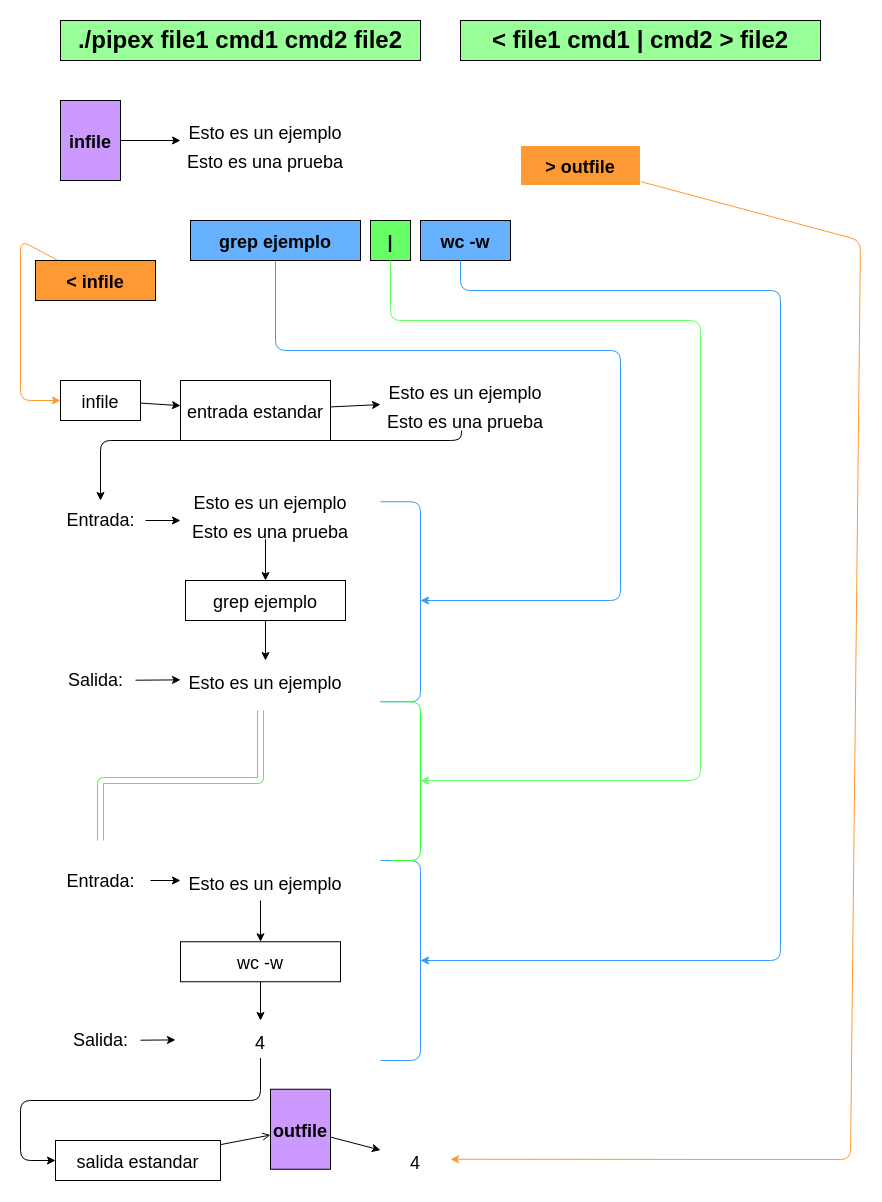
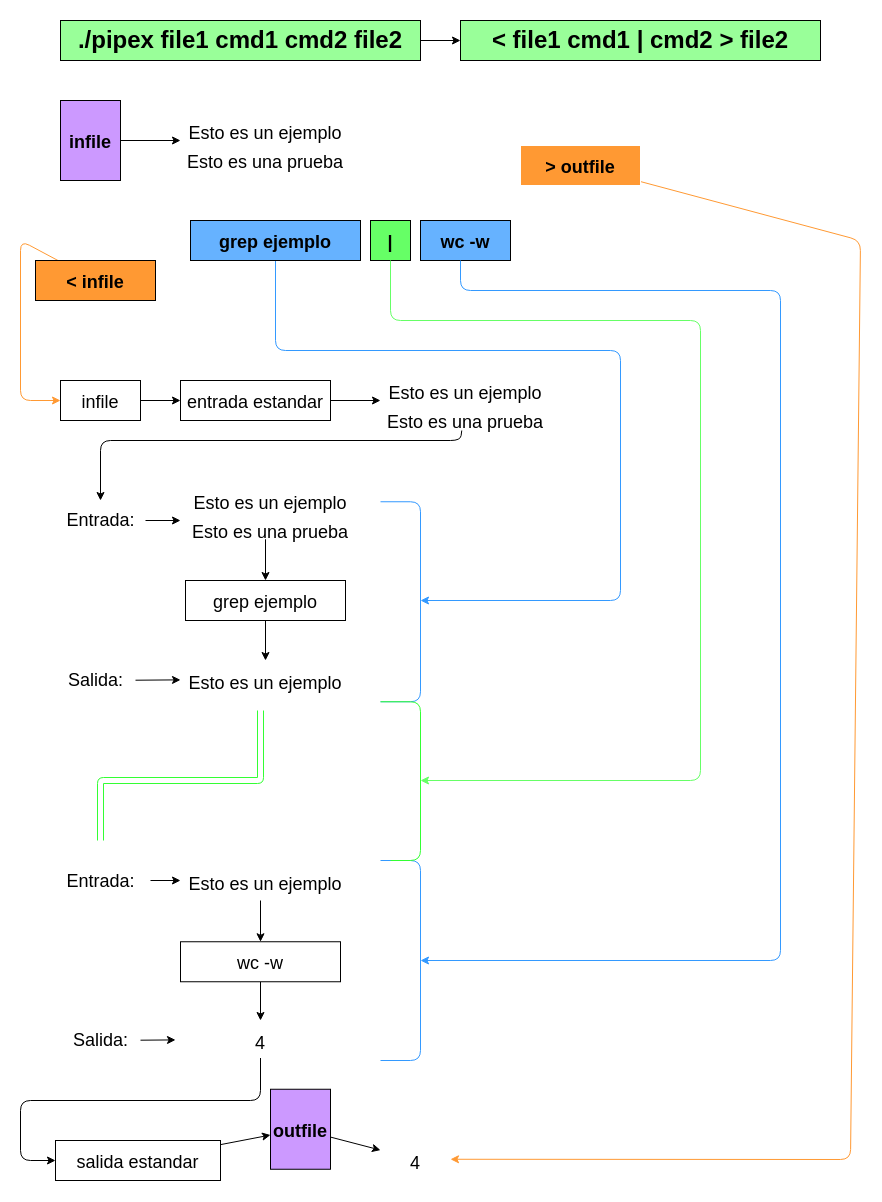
edge "./pipex file1 cmd1 cmd2 file2" -> "< file1 cmd1 | cmd2 > file2": added
node "entrada estandar": size 150x60 -> 150x40
edge "salida estandar" -> "outfile": arrowhead open -> classic
